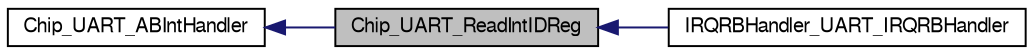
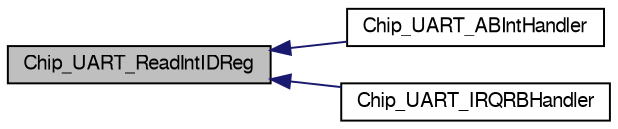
edge "Chip_UART_ReadIntIDReg" -> "Chip_UART_ABIntHandler": reversed
node "IRQRBHandler_UART_IRQRBHandler": label "IRQRBHandler_UART_IRQRBHandler" -> "Chip_UART_IRQRBHandler"
